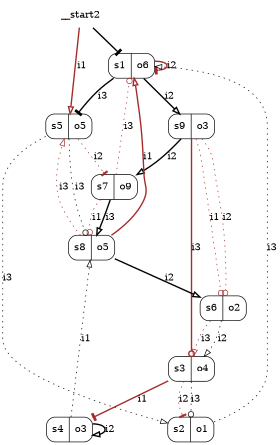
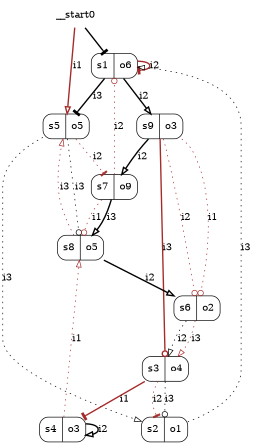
node "__start2": label "__start2" -> "__start0"
edge "s7" -> "s1": label "i3" -> "i2"
edge "s8" -> "s1": removed, label "i1"
edge "s4" -> "s8": color black -> brown
